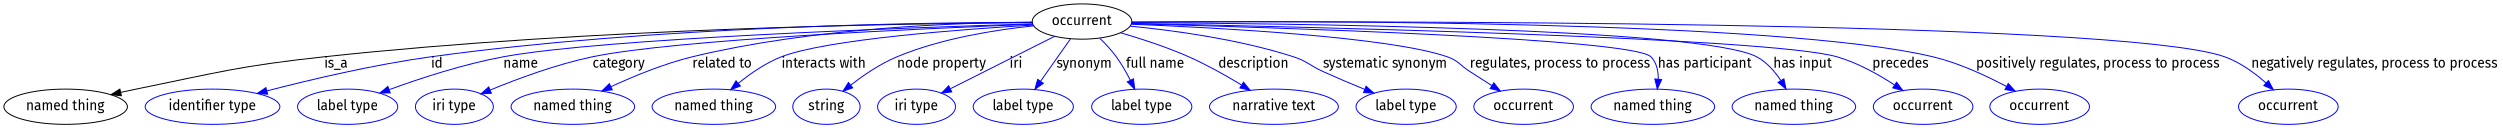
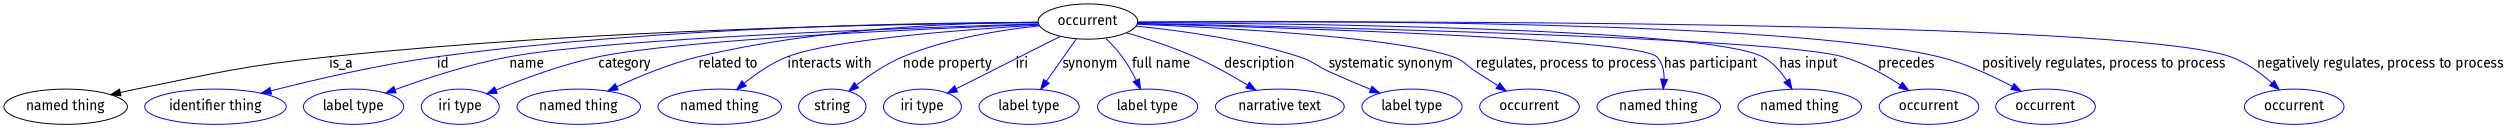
node "identifier type": label "identifier type" -> "identifier thing"
